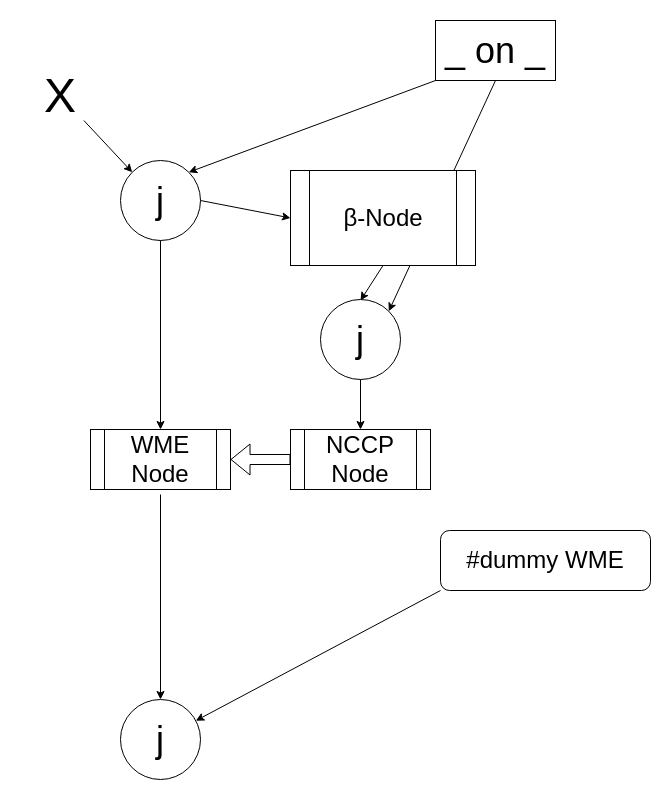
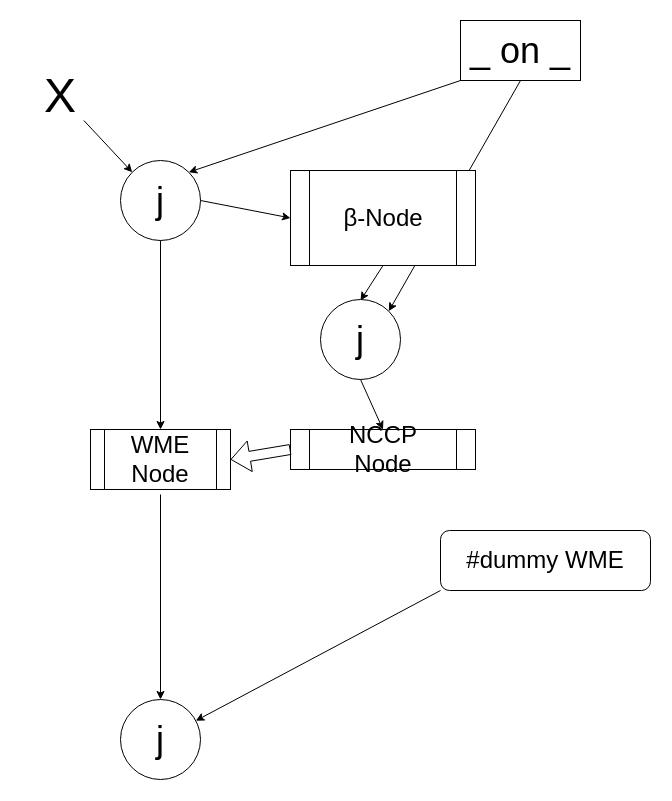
node "_ on _": moved (496, 51) -> (521, 51)
node "NCCP Node": size 140x60 -> 185x40
